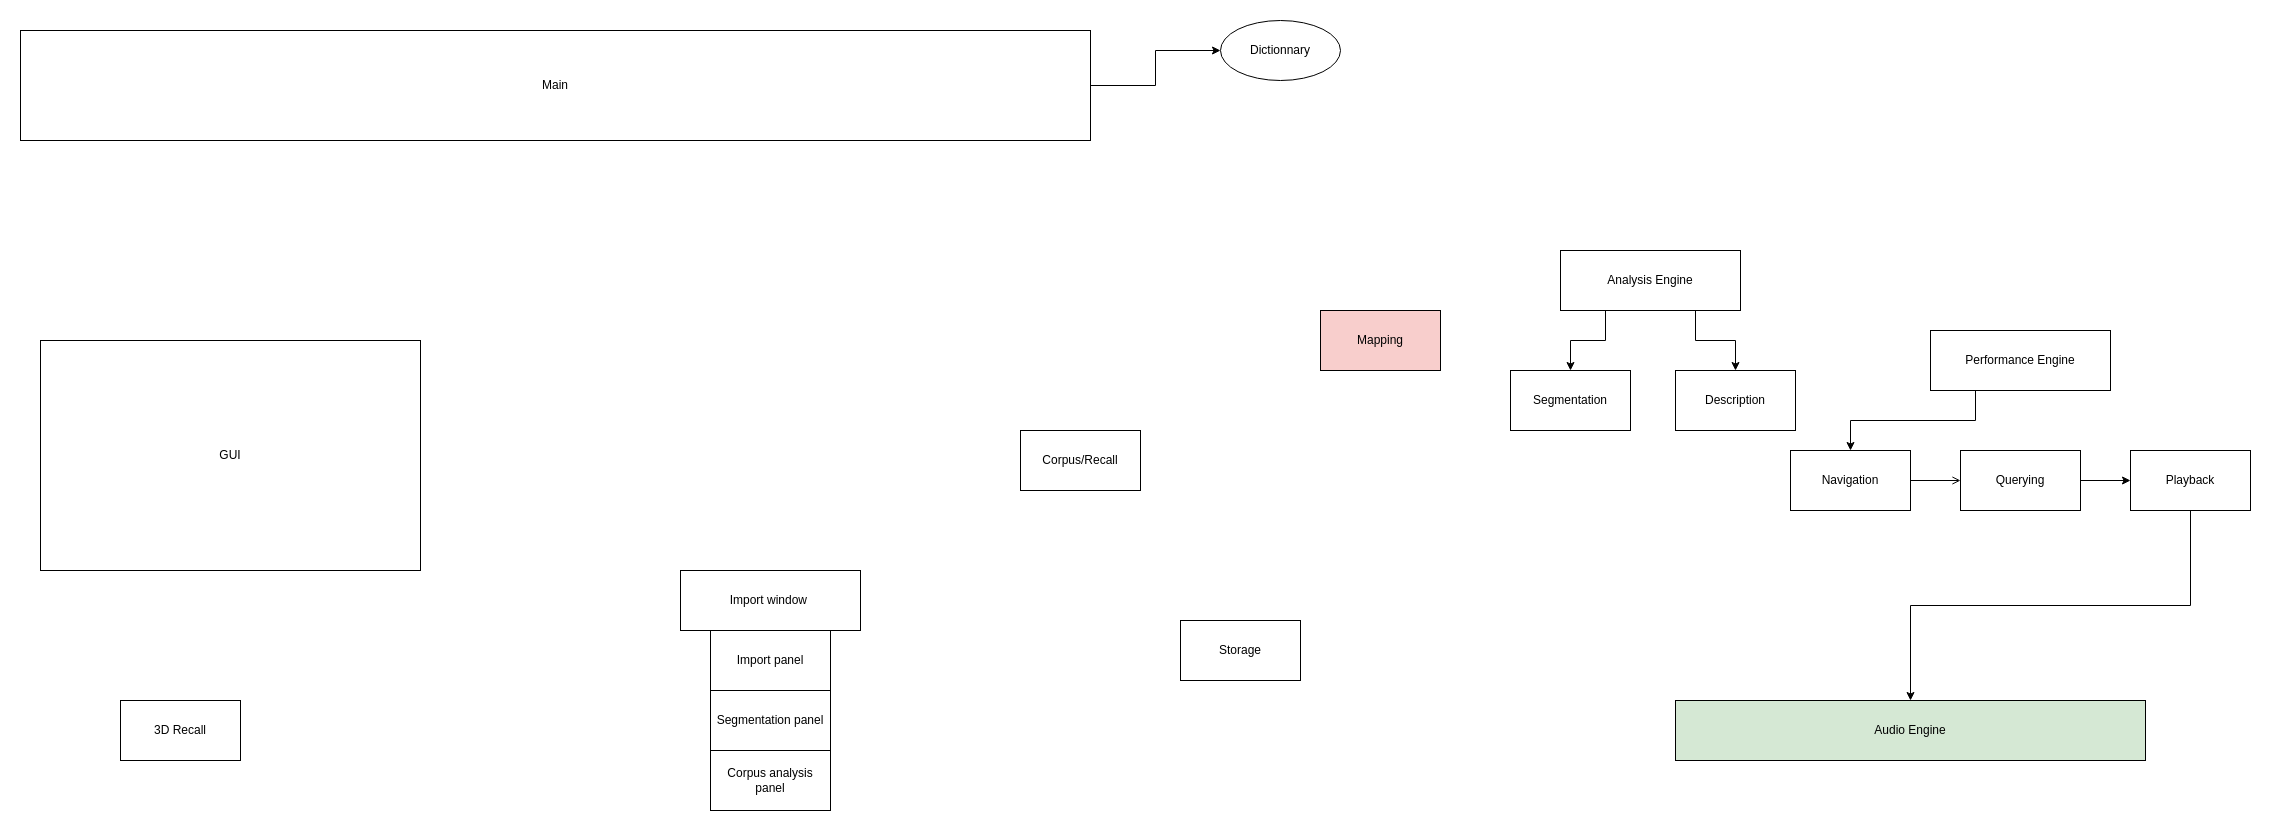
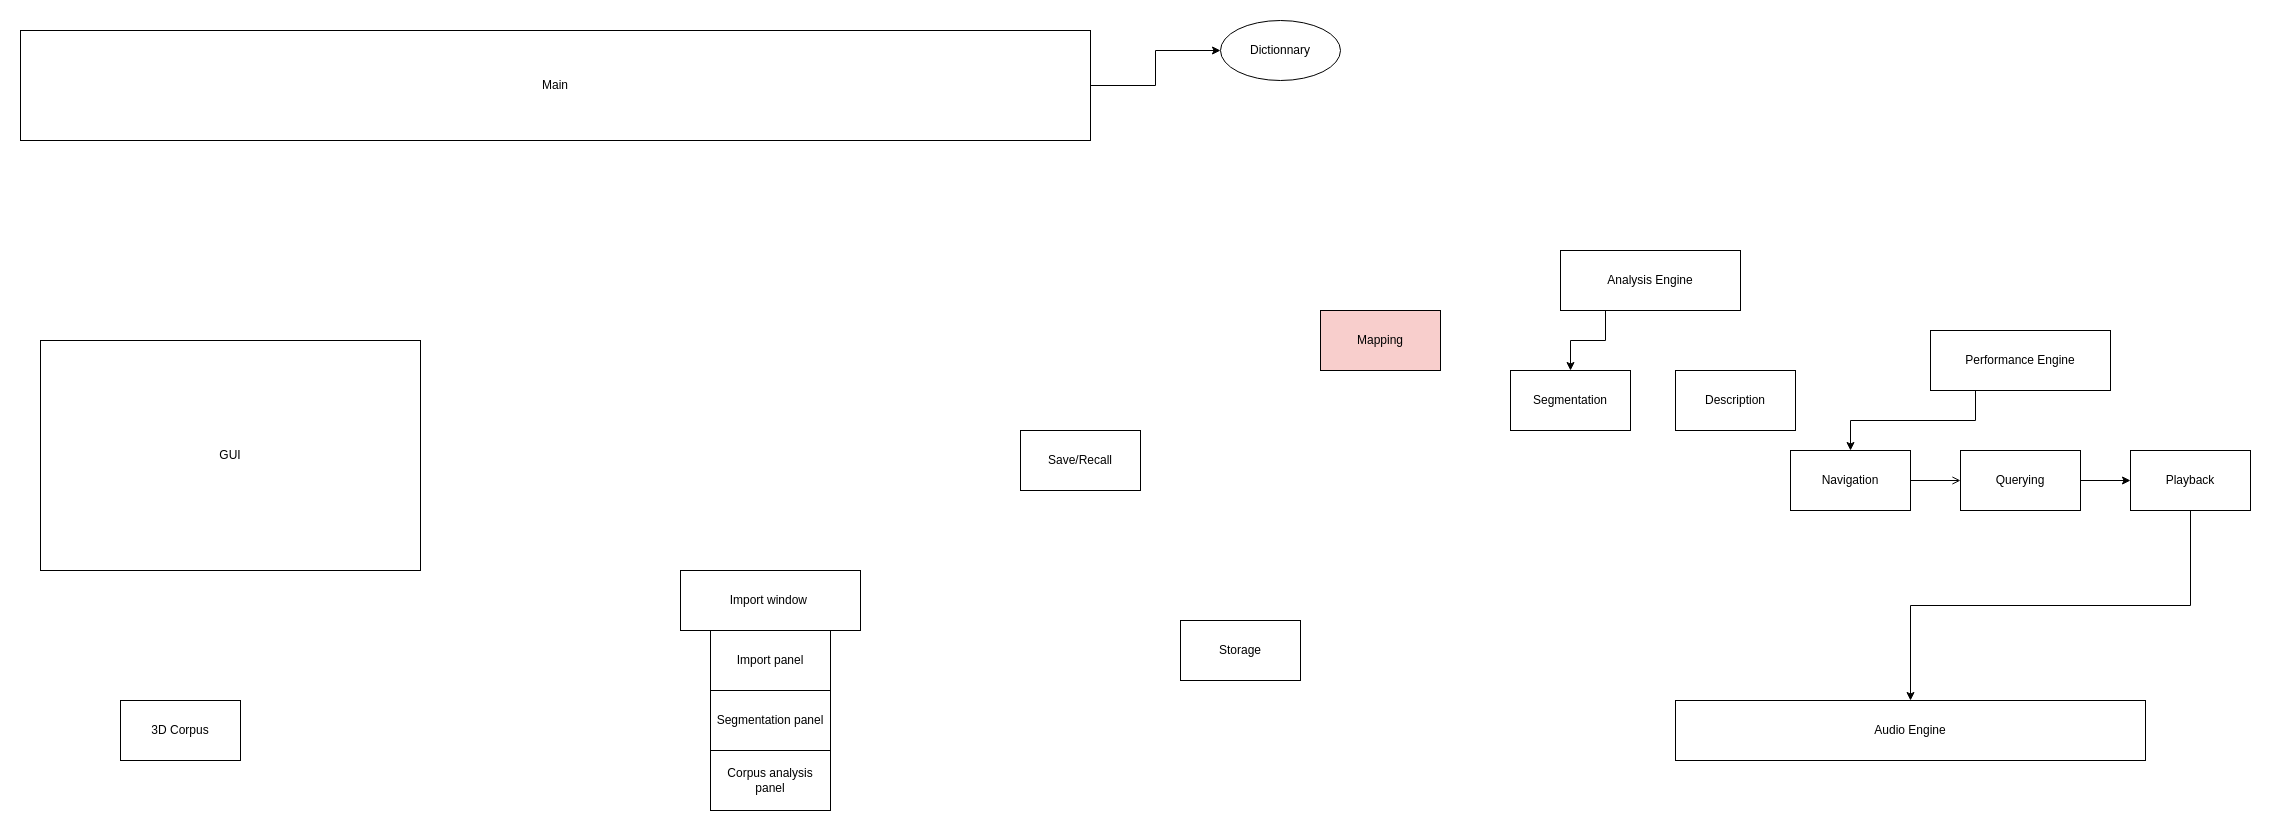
edge "Analysis Engine" -> "Description": removed
node "Corpus/Recall": label "Corpus/Recall" -> "Save/Recall"
node "3D Recall": label "3D Recall" -> "3D Corpus"
node "Audio Engine": fillcolor #d5e8d4 -> #ffffff
